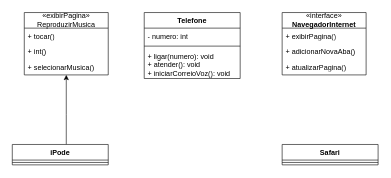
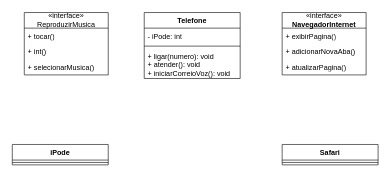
node "«exibirPagina»ReproduzirMusica": label "«exibirPagina»ReproduzirMusica" -> "«interface»ReproduzirMusica"
node "- numero: int": label "- numero: int" -> "- iPode: int"
edge "iPode" -> "+ selecionarMusica()": removed
